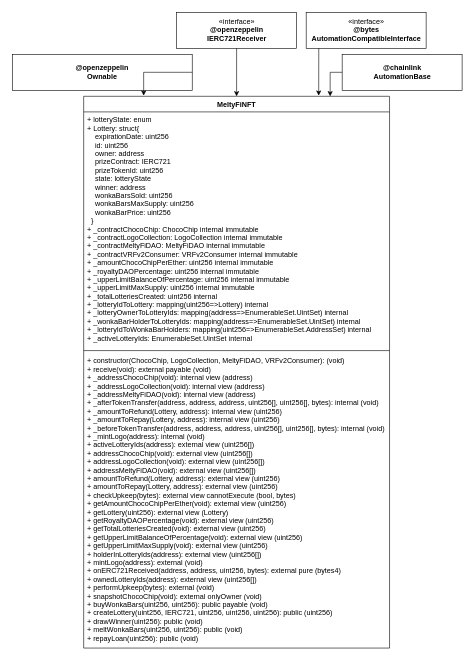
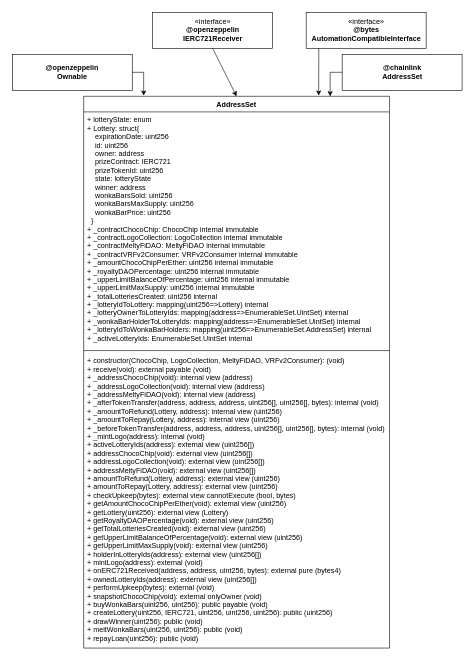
node "«interface» @openzeppelin IERC721Receiver": moved (237, 30) -> (213, 30)
node "@openzeppelinOwnable": size 180x36 -> 120x36
node "@chainlinkAutomationBase": label "@chainlinkAutomationBase" -> "@chainlinkAddressSet"
node "MeltyFiNFT": label "MeltyFiNFT" -> "AddressSet"
